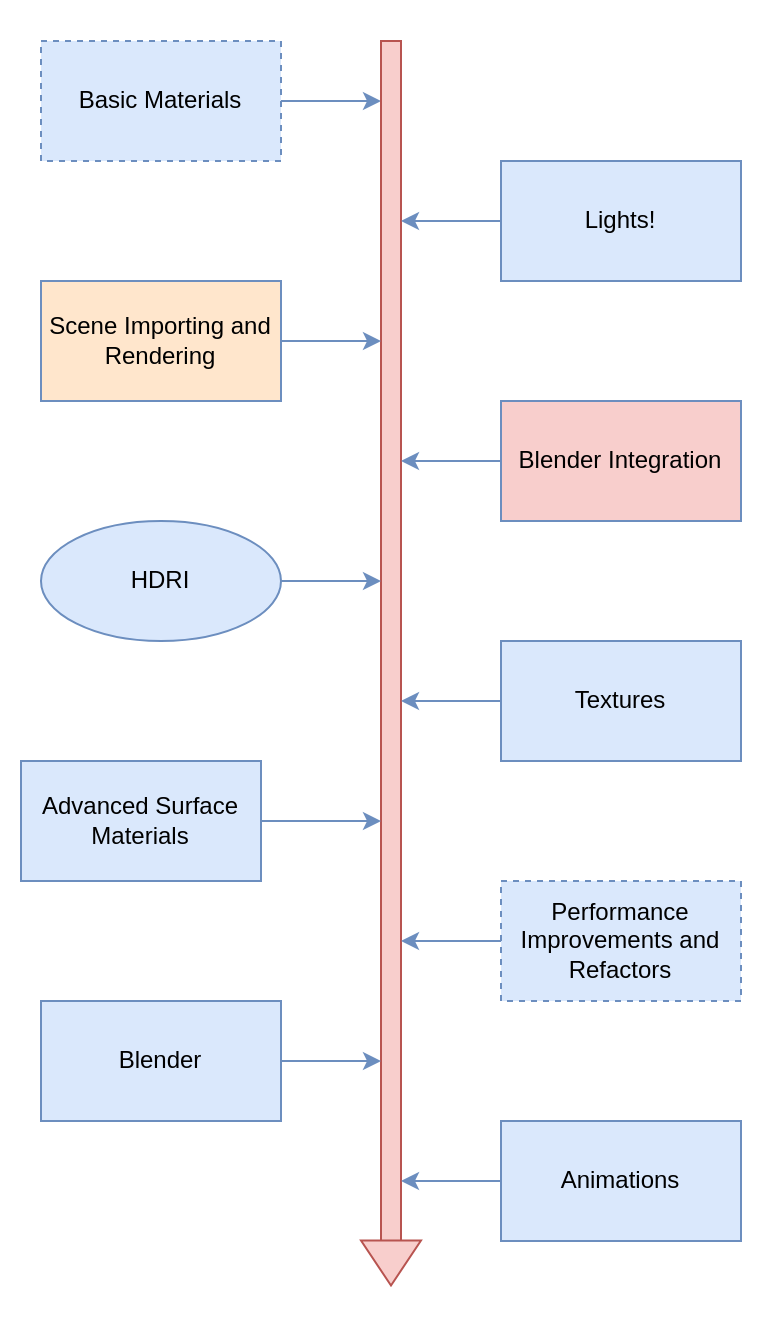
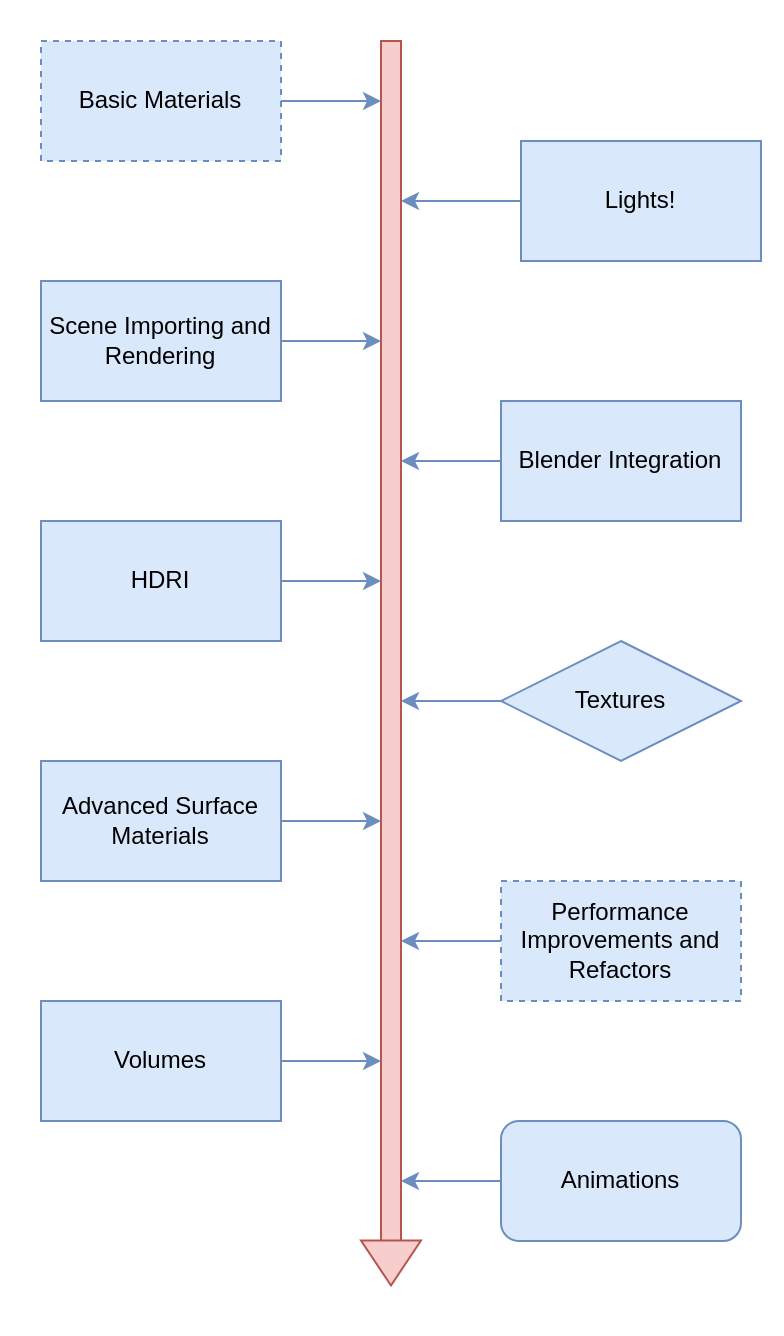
node "Lights!": moved (621, 221) -> (641, 201)
node "Scene Importing and Rendering": fillcolor #ffe6cc -> #dae8fc
node "Blender Integration": fillcolor #f8cecc -> #dae8fc
node "HDRI": shape ellipse -> rectangle
node "Textures": shape rectangle -> diamond
node "Advanced Surface Materials": moved (141, 821) -> (161, 821)
node "Blender": label "Blender" -> "Volumes"
node "Animations": shape rectangle -> rounded rectangle
